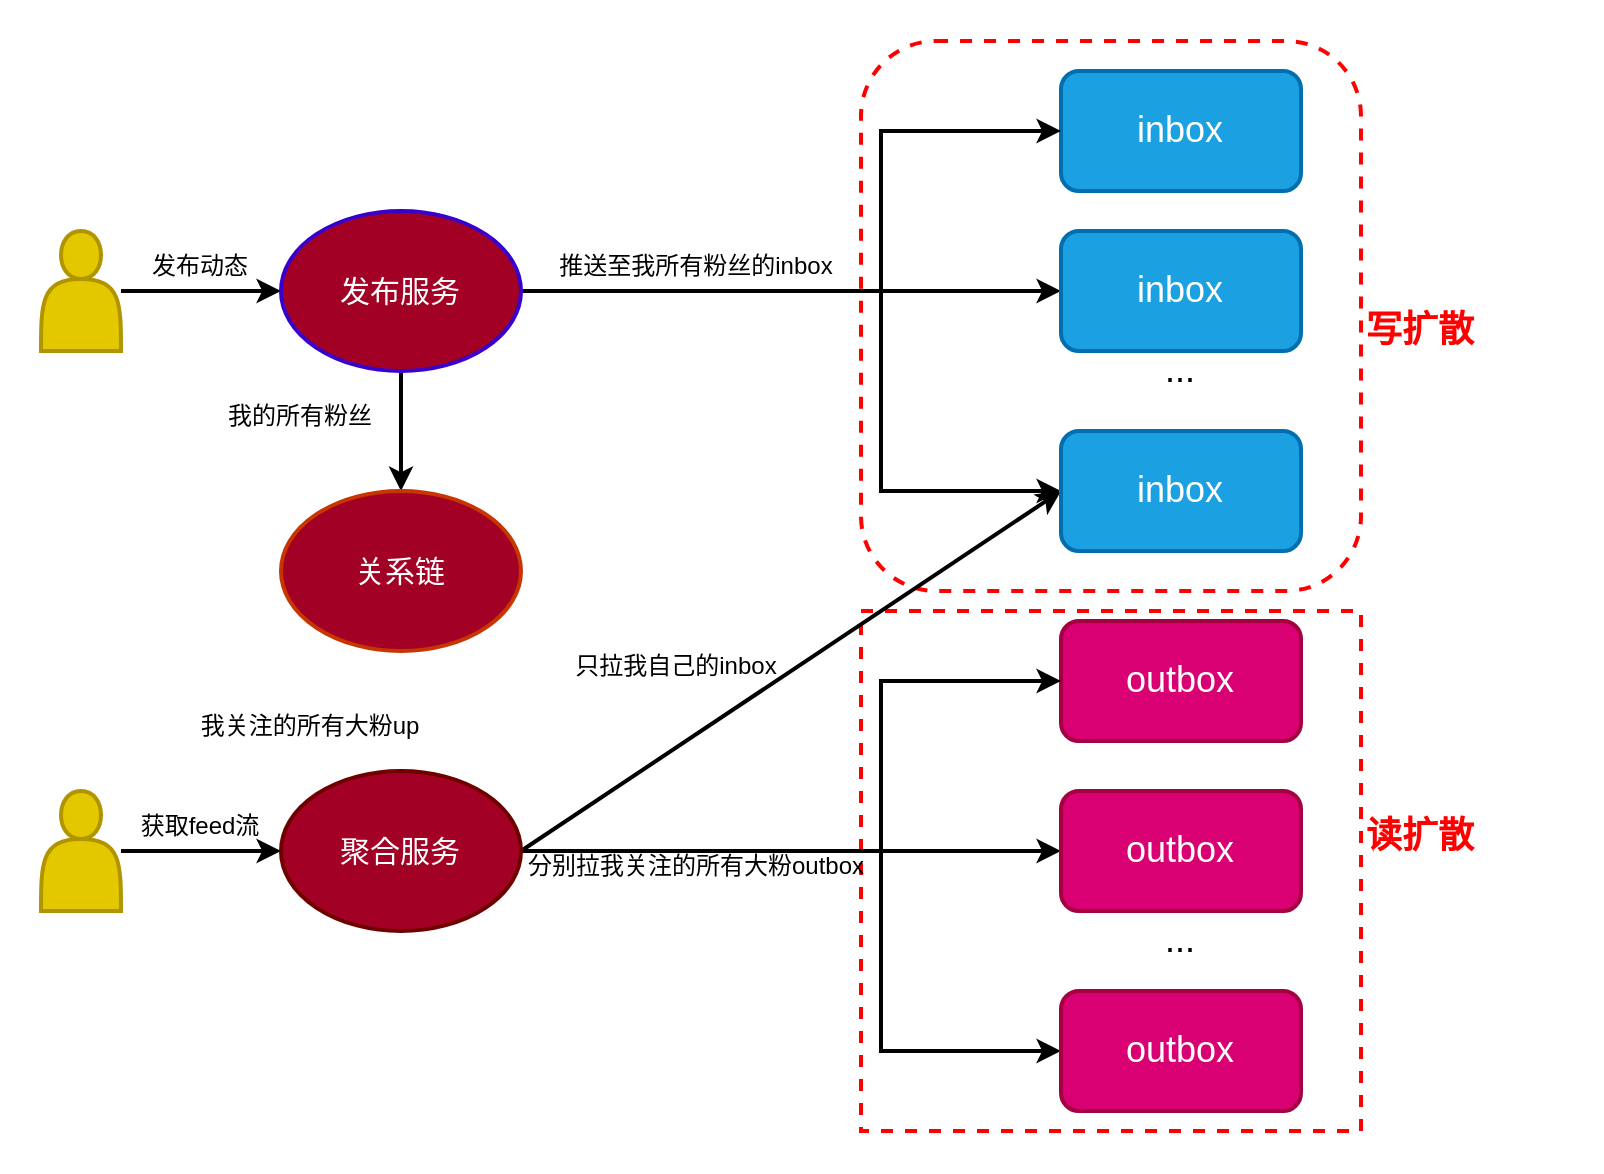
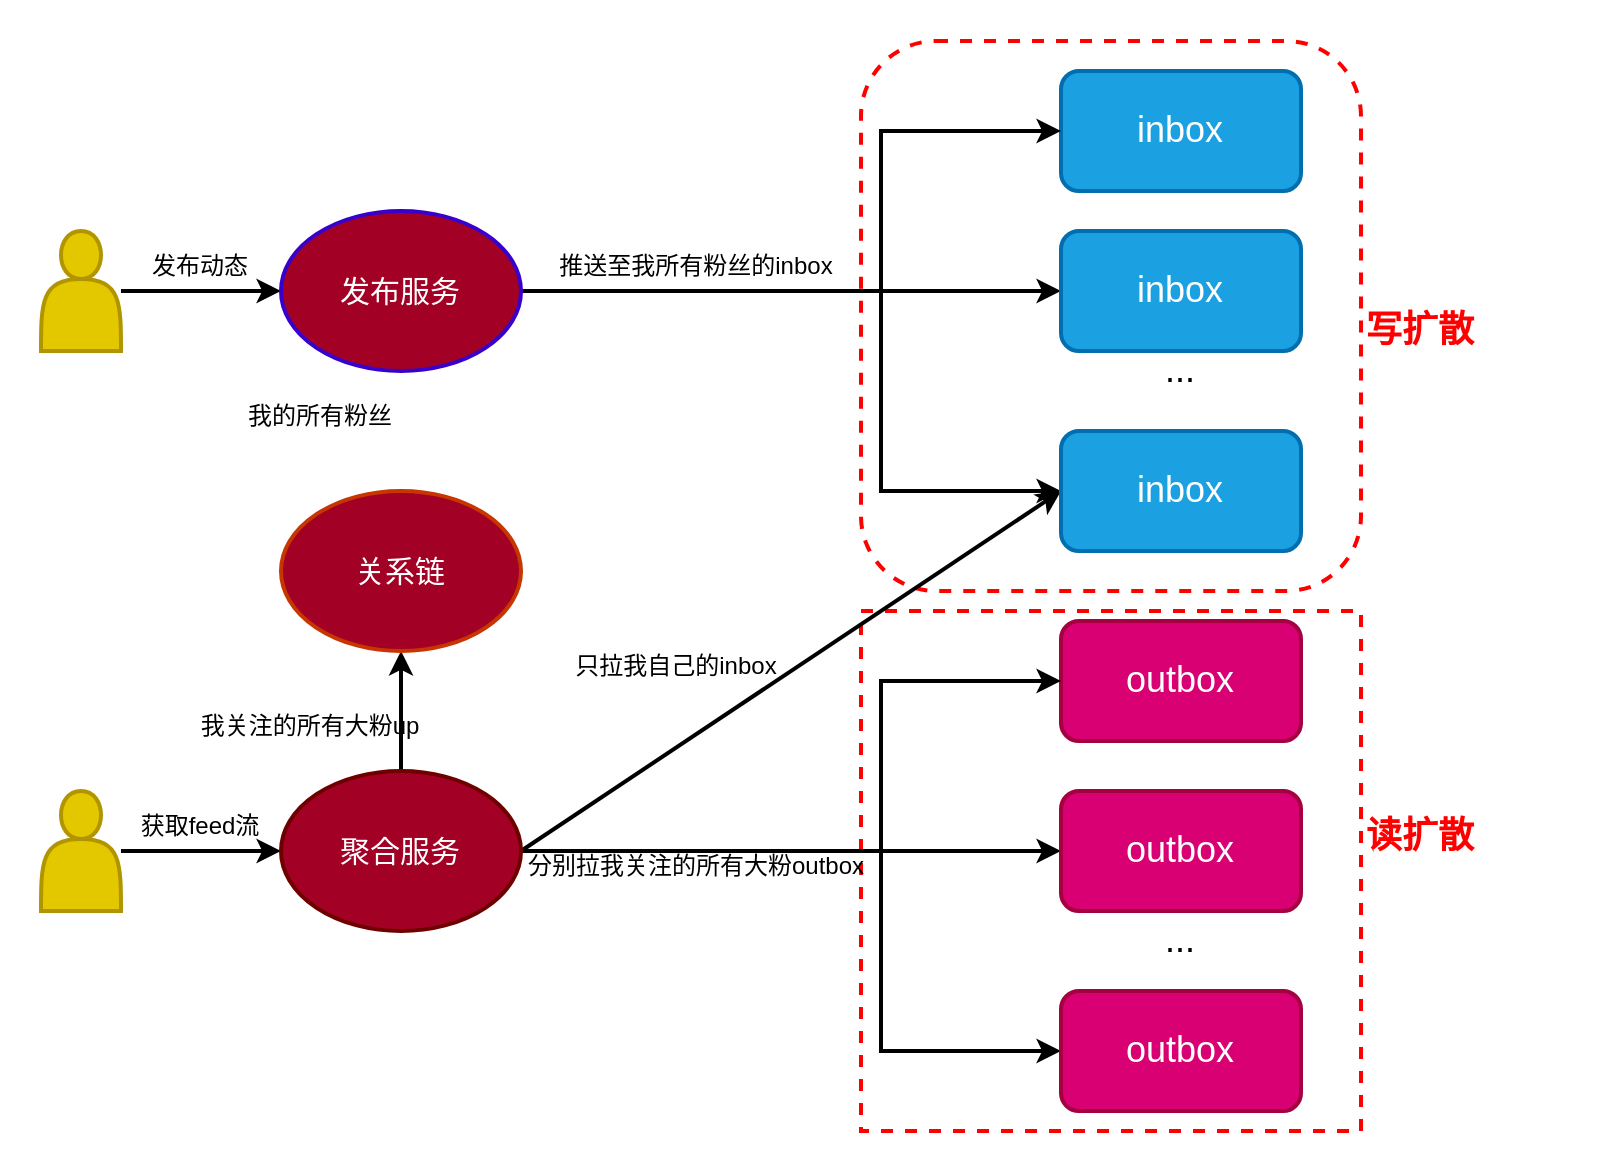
node "我的所有粉丝": moved (301, 416) -> (321, 416)
edge "发布服务" -> "关系链": removed
edge "聚合服务" -> "关系链": added
